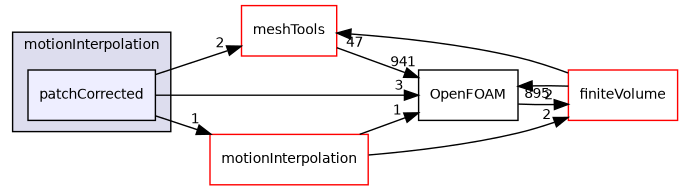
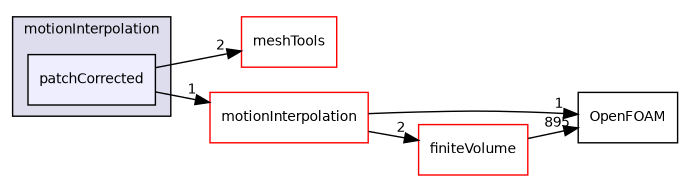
edge "finiteVolume" -> "meshTools": removed
edge "meshTools" -> "OpenFOAM": removed
edge "patchCorrected" -> "OpenFOAM": removed
edge "OpenFOAM" -> "finiteVolume": removed
